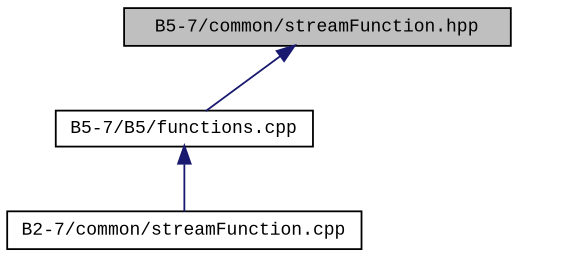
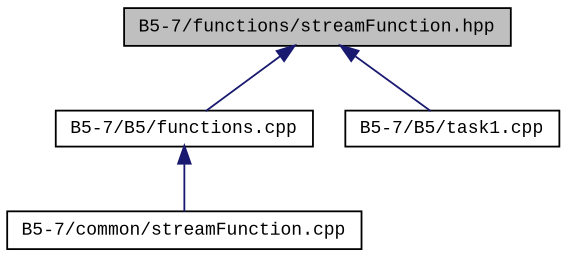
node "B5-7/common/streamFunction.hpp": label "B5-7/common/streamFunction.hpp" -> "B5-7/functions/streamFunction.hpp"
node "B5-7/B5/task1.cpp": added
node "B2-7/common/streamFunction.cpp": label "B2-7/common/streamFunction.cpp" -> "B5-7/common/streamFunction.cpp"
